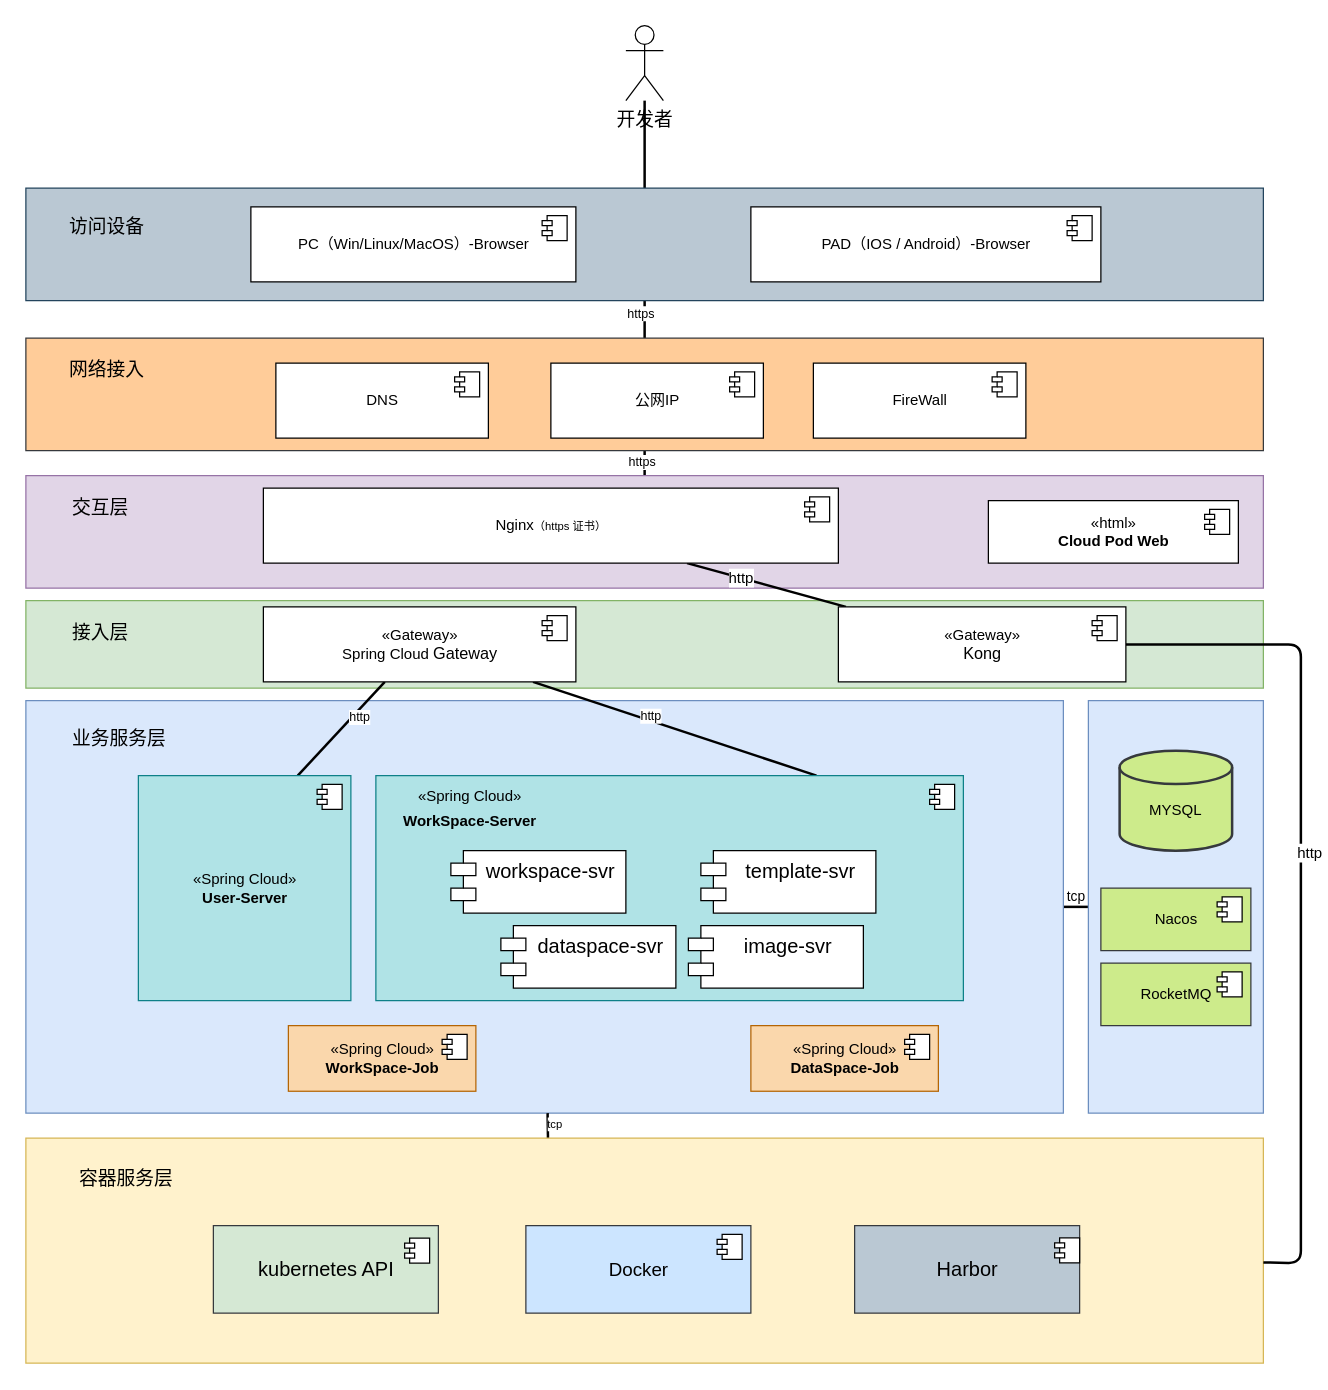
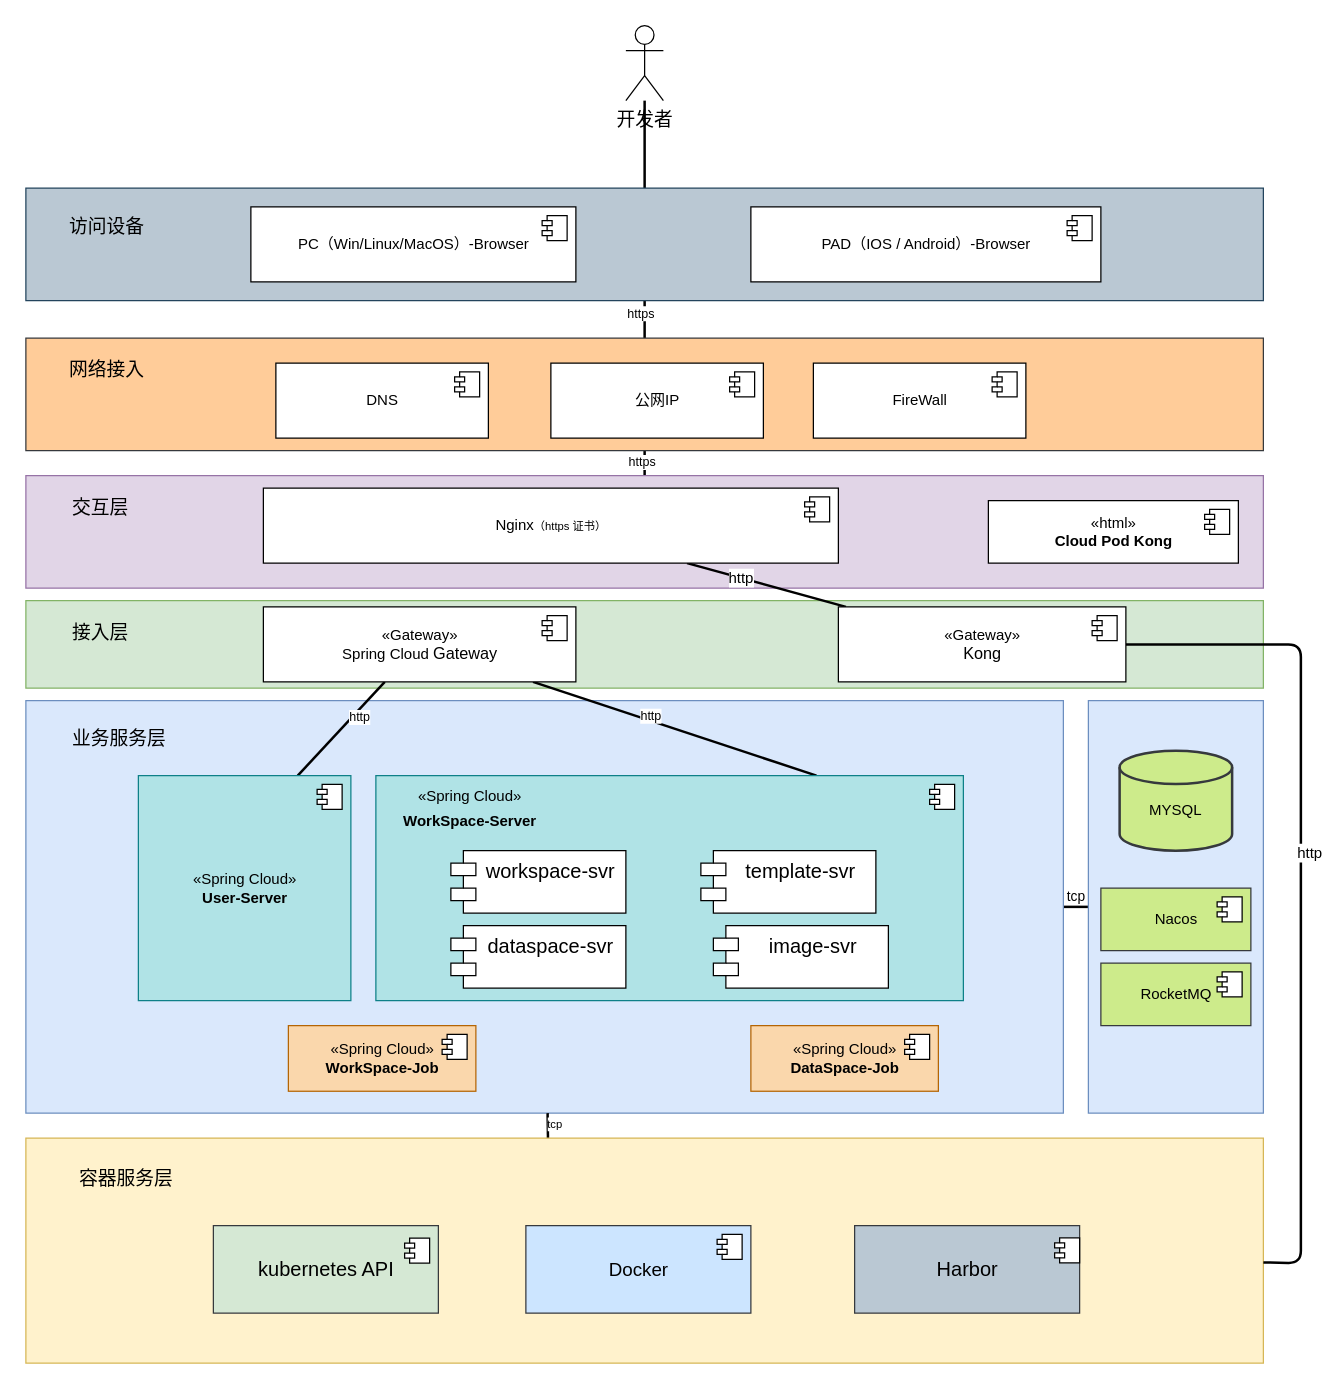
node "«html»Cloud Pod Web": label "«html»Cloud Pod Web" -> "«html»Cloud Pod Kong"
node "dataspace-svr": moved (588, 957) -> (538, 957)
node "image-svr": moved (776, 957) -> (801, 957)
